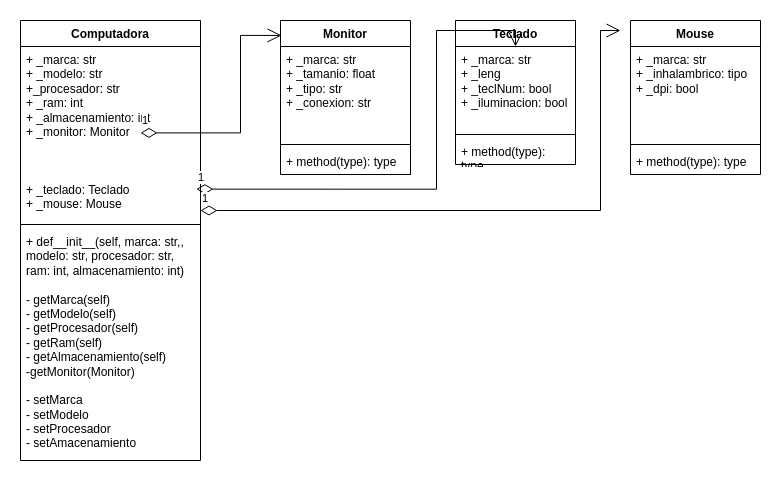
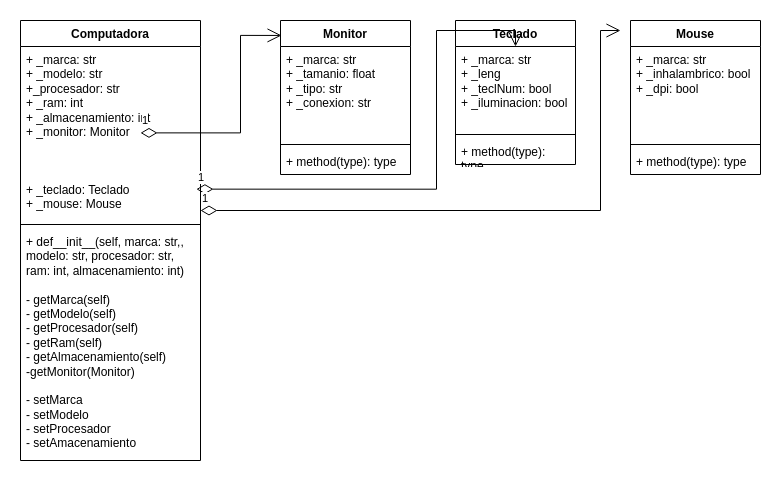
node "+ _marca: str + _inhalambrico: tipo + _dpi: bool": label "+ _marca: str + _inhalambrico: tipo + _dpi: bool" -> "+ _marca: str + _inhalambrico: bool + _dpi: bool"
